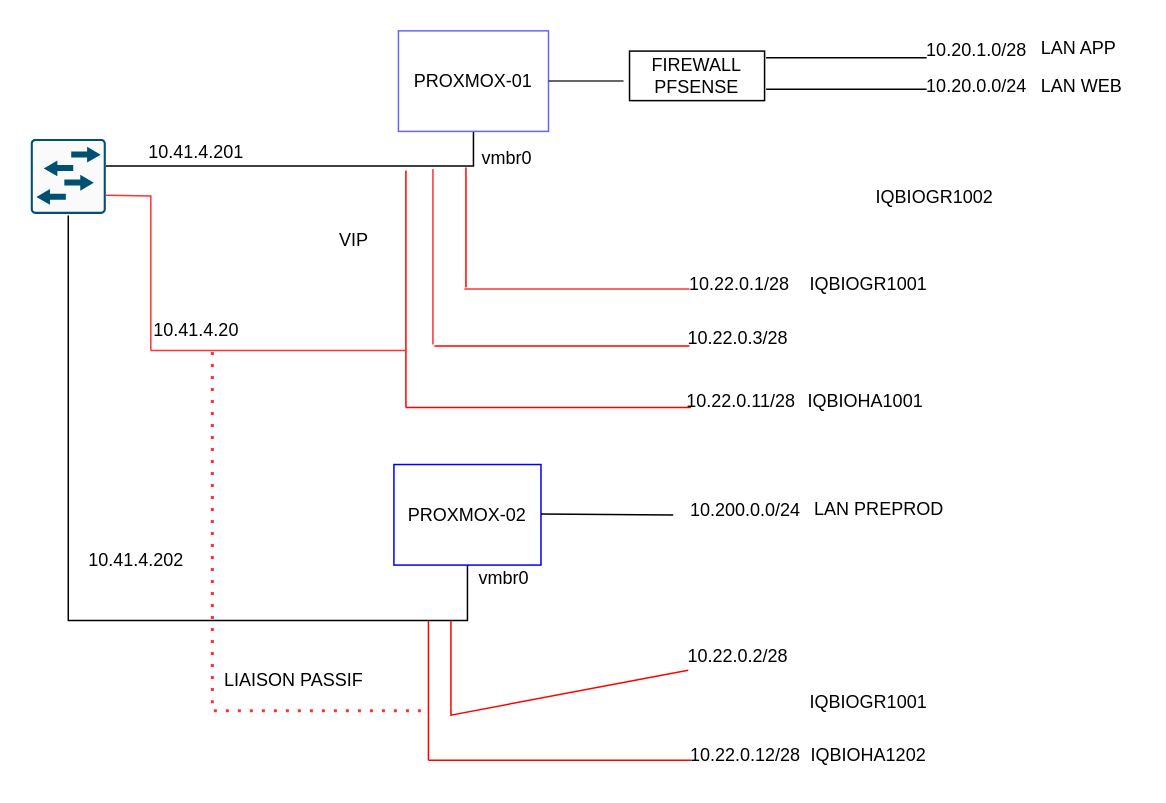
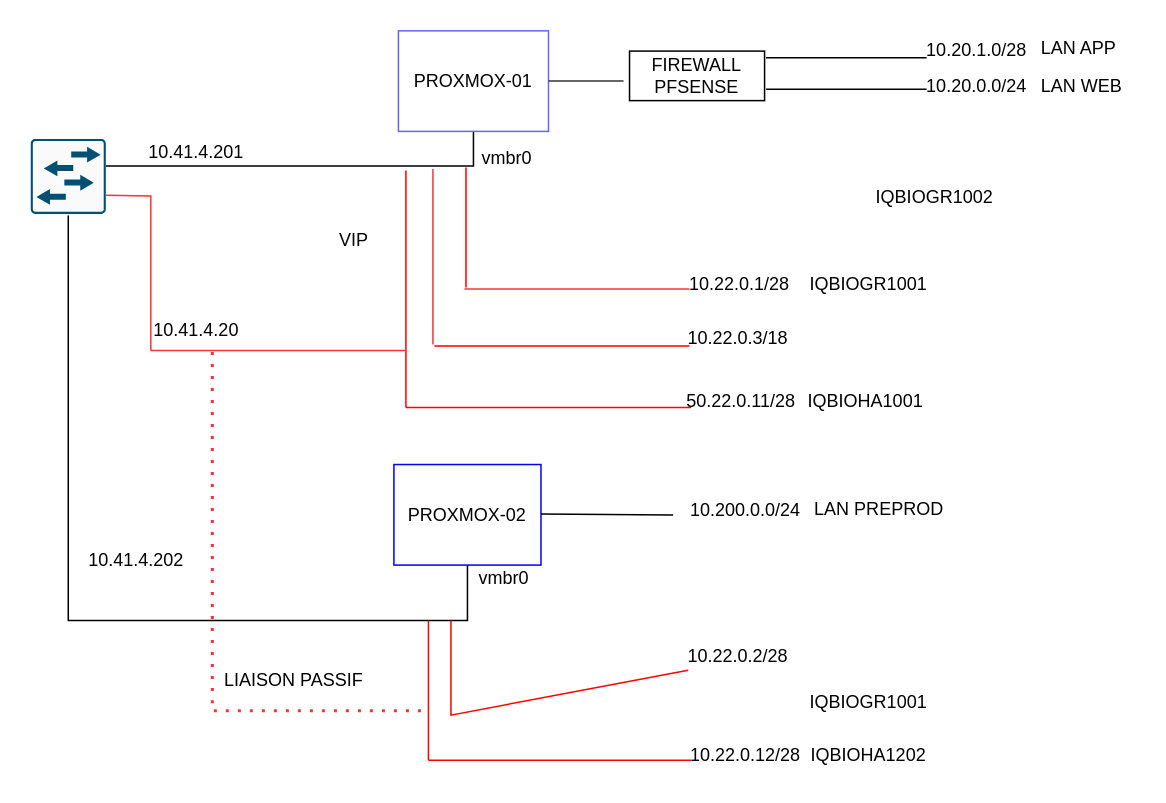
node "10.22.0.3/28": label "10.22.0.3/28" -> "10.22.0.3/18"
node "10.22.0.11/28": label "10.22.0.11/28" -> "50.22.0.11/28"
